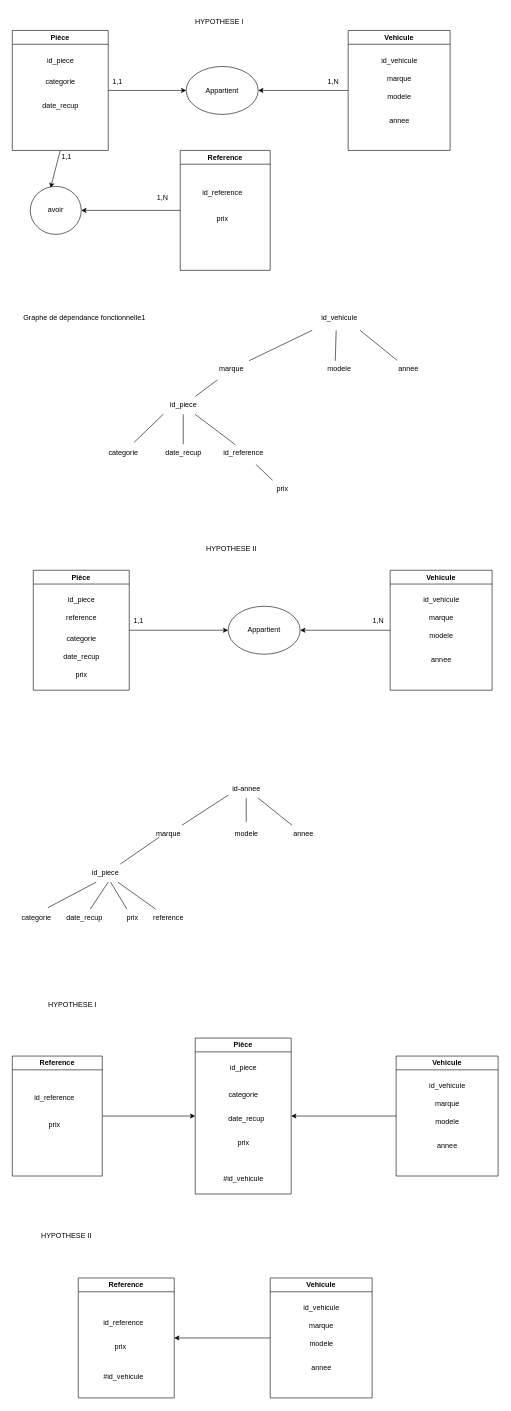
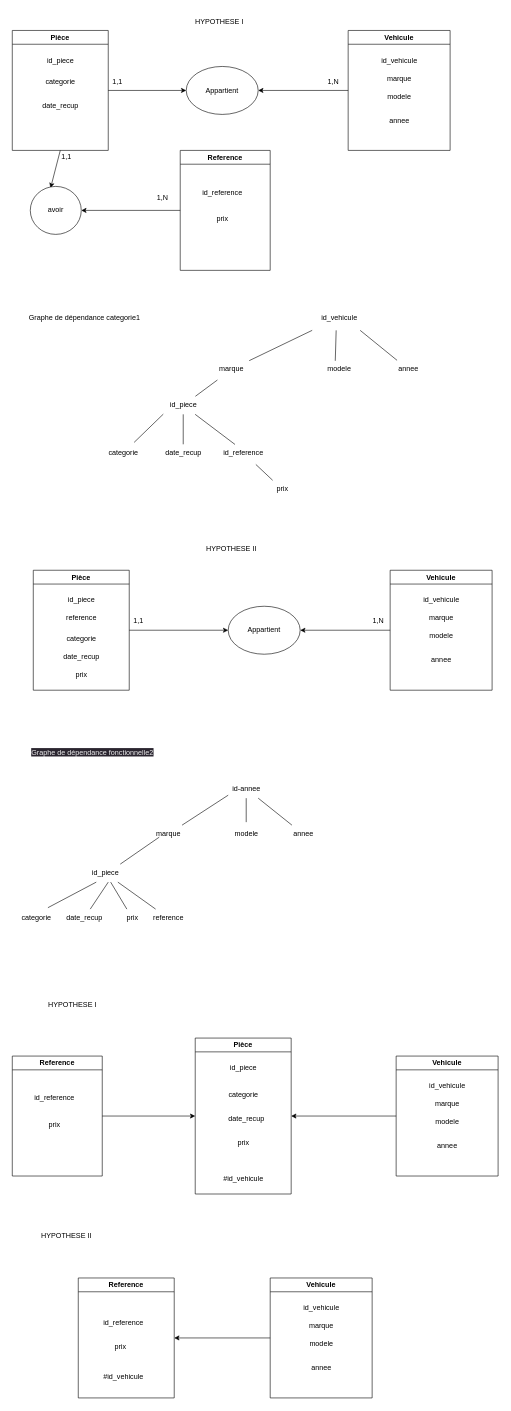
node "Graphe de dépendance fonctionnelle1": label "Graphe de dépendance fonctionnelle1" -> "Graphe de dépendance categorie1"
node "Graphe de dépendance fonctionnelle2": added
